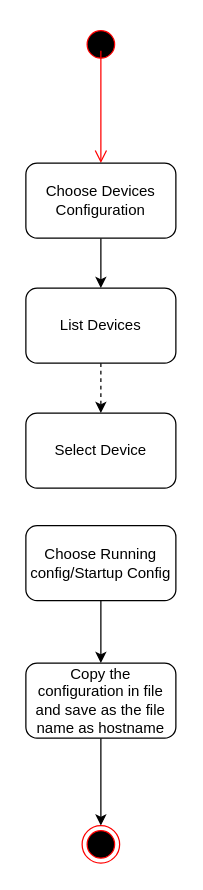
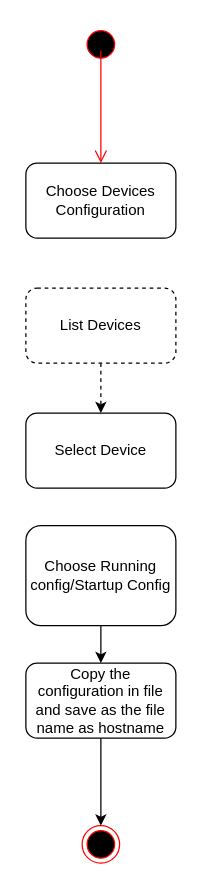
edge "Choose Devices Configuration" -> "List Devices": removed
node "List Devices": style solid -> dashed
node "Choose Running config/Startup Config": size 150x75 -> 150x100
